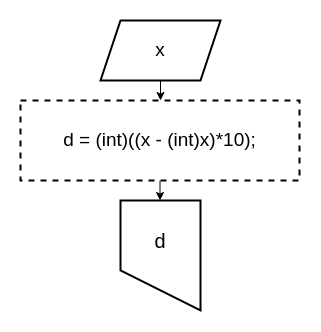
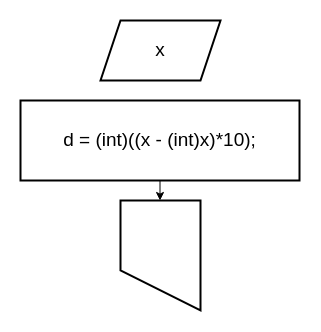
edge "x" -> "d = (int)((x - (int)x)*10);": removed
node "d = (int)((x - (int)x)*10);": style dashed -> solid
node "d": removed
